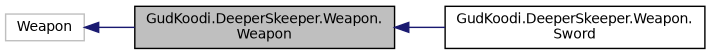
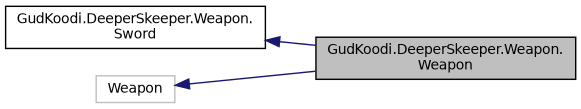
edge "GudKoodi.DeeperSkeeper.Weapon. Sword" -> "GudKoodi.DeeperSkeeper.Weapon. Weapon": reversed
